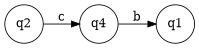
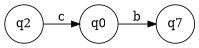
node "q4": label "q4" -> "q0"
node "q1": label "q1" -> "q7"
